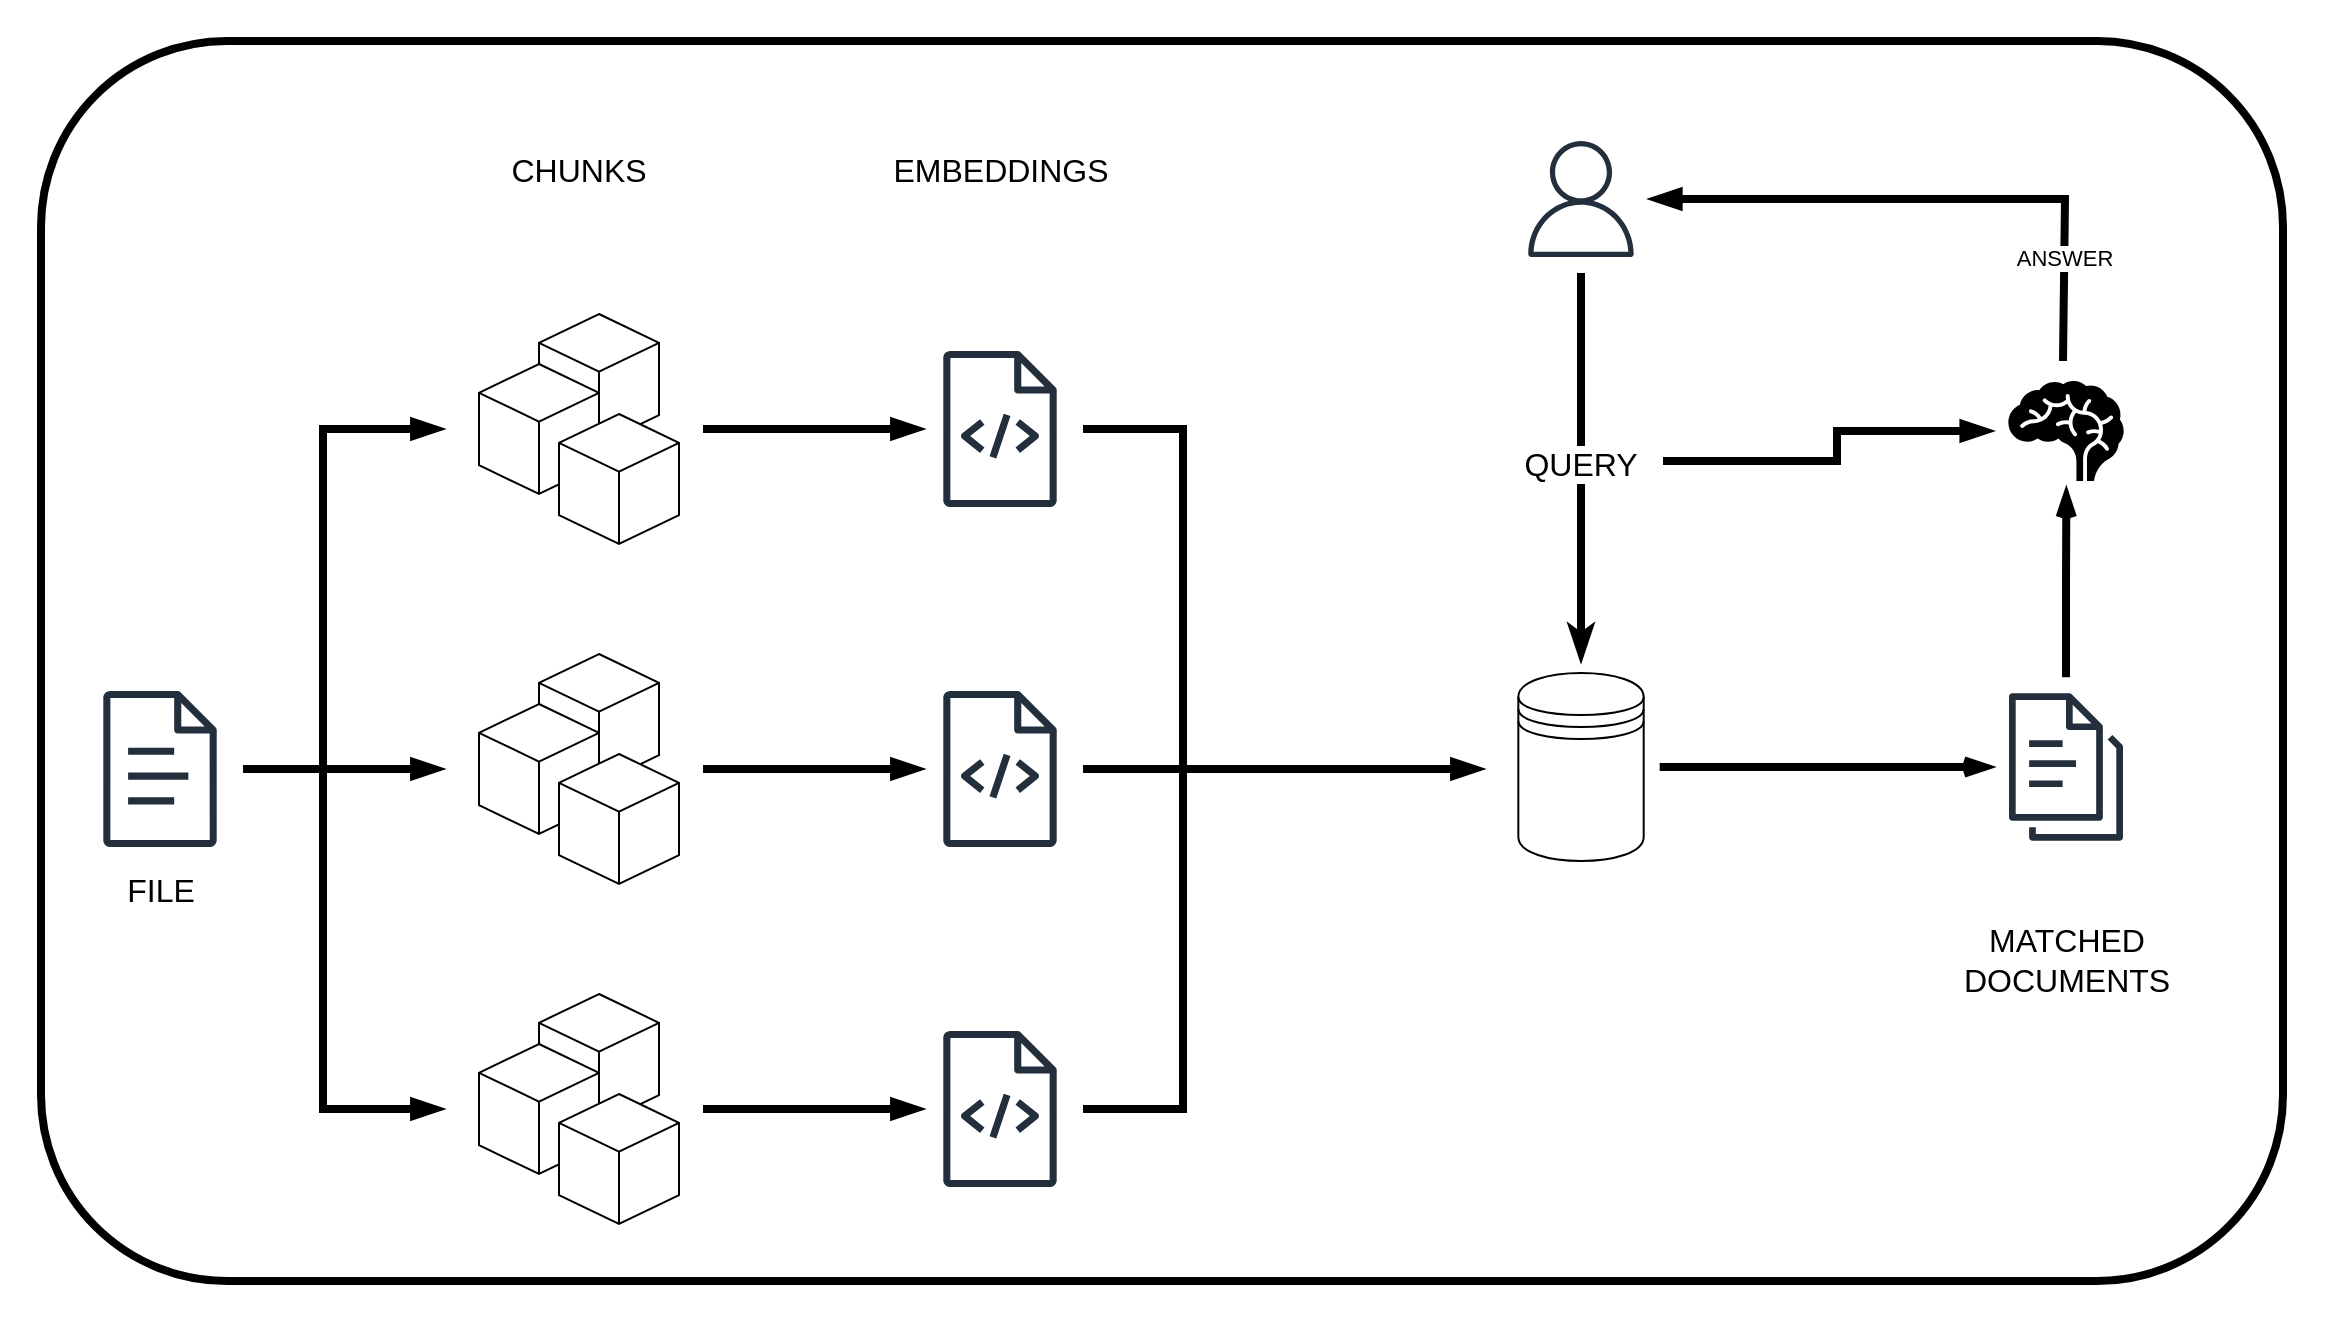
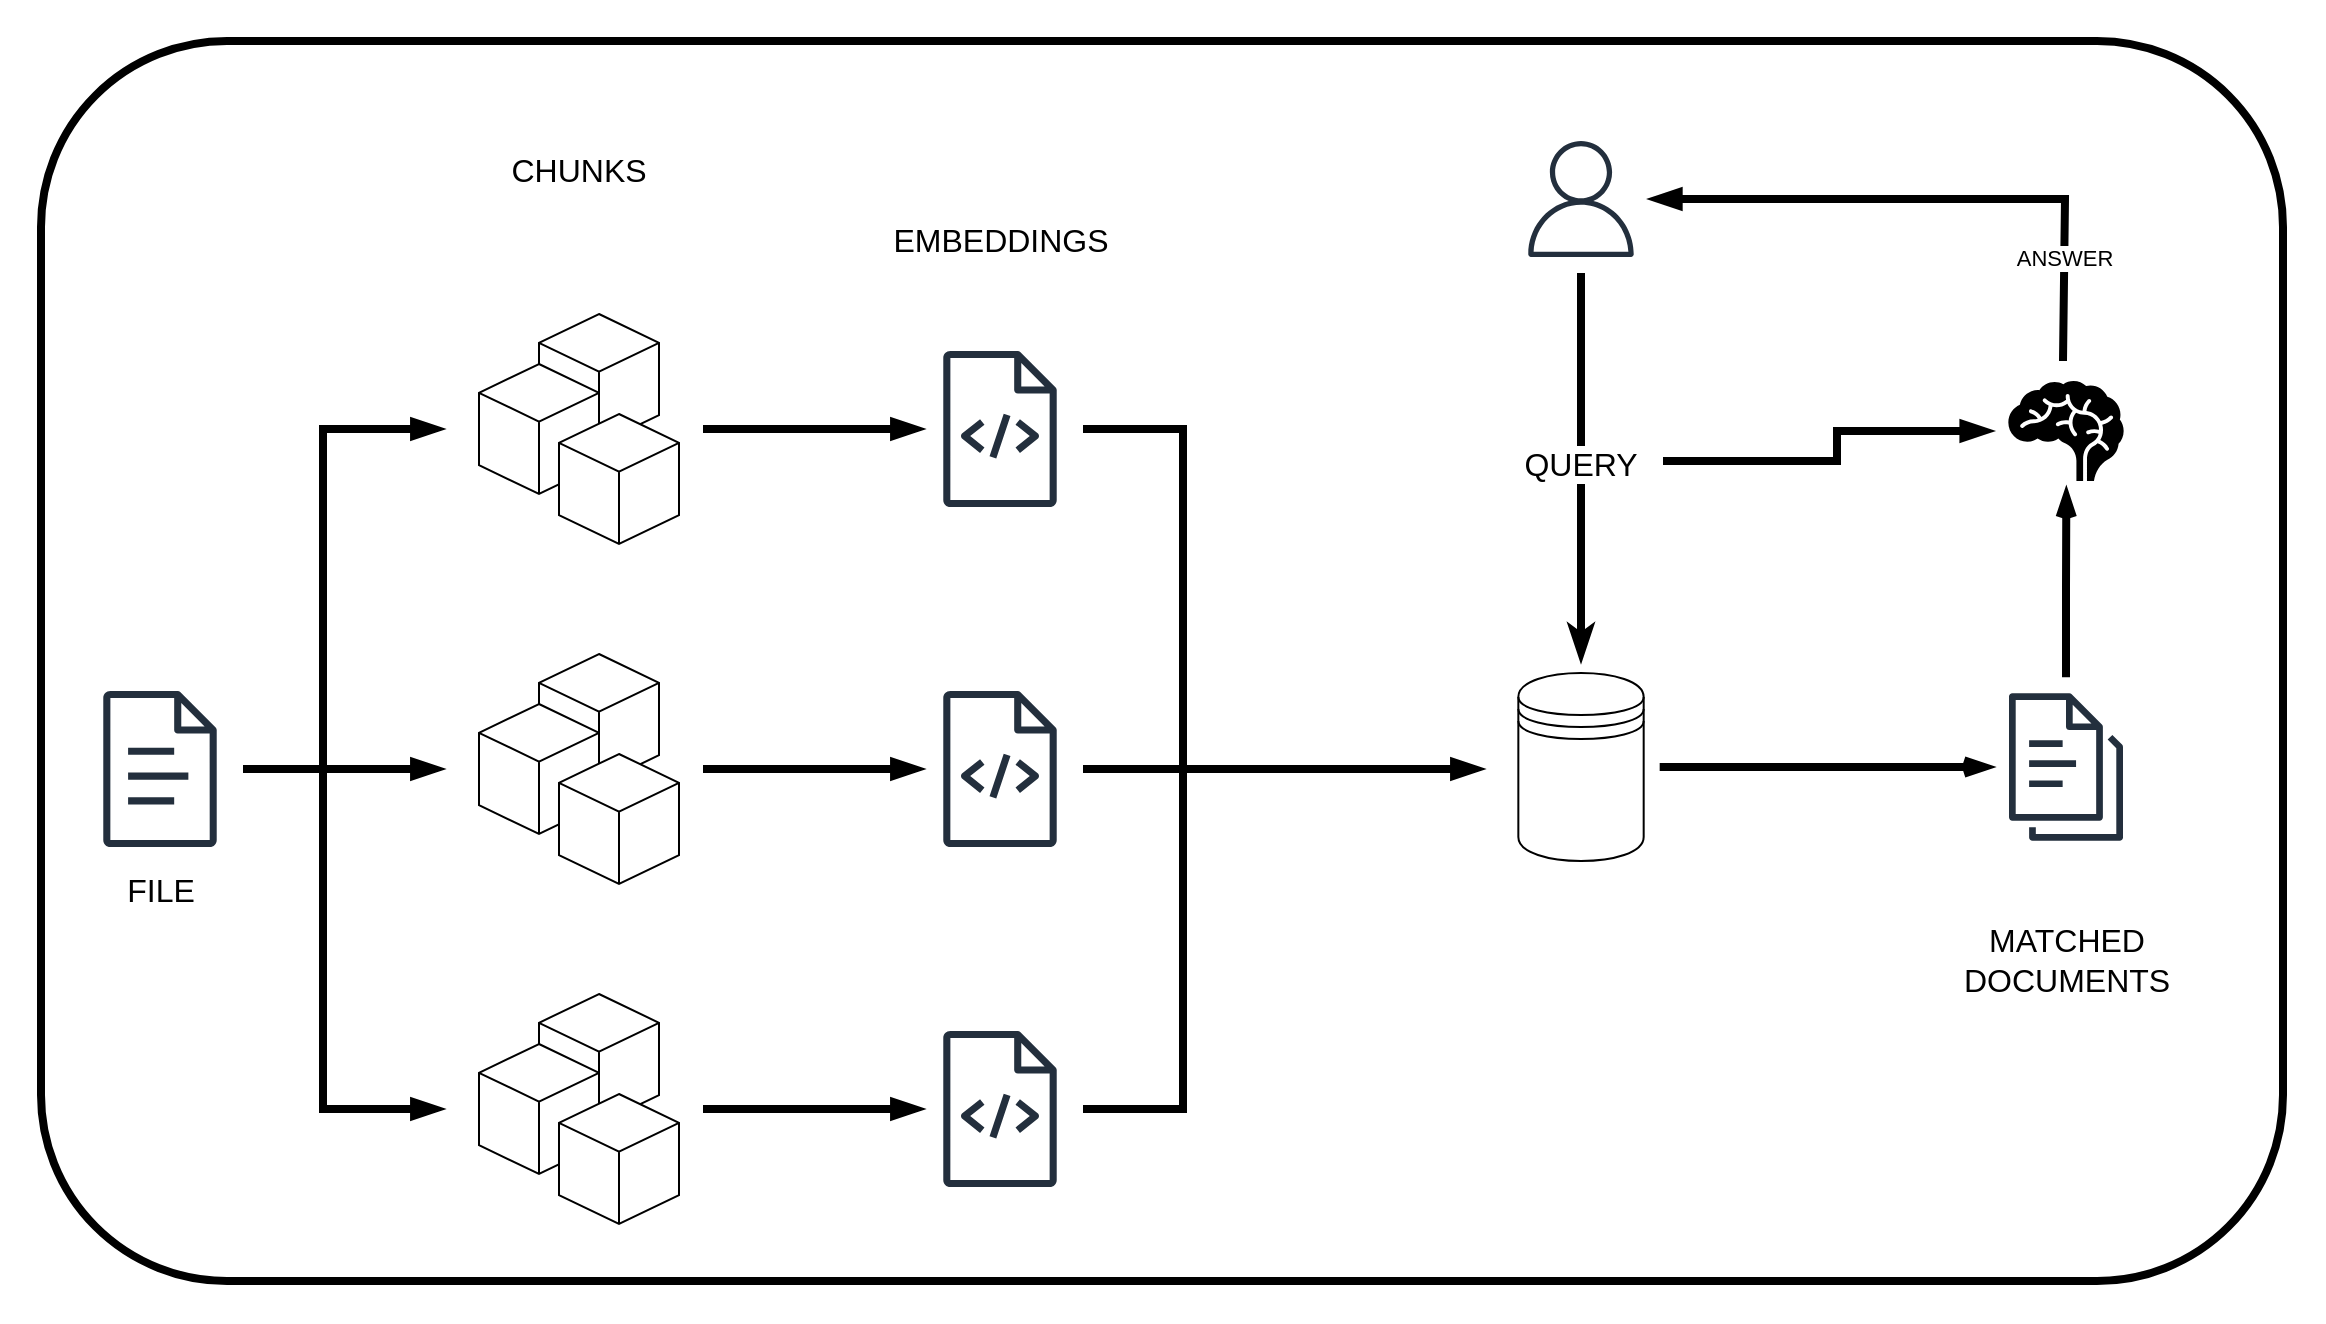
node "EMBEDDINGS": moved (1000, 171) -> (1000, 241)
